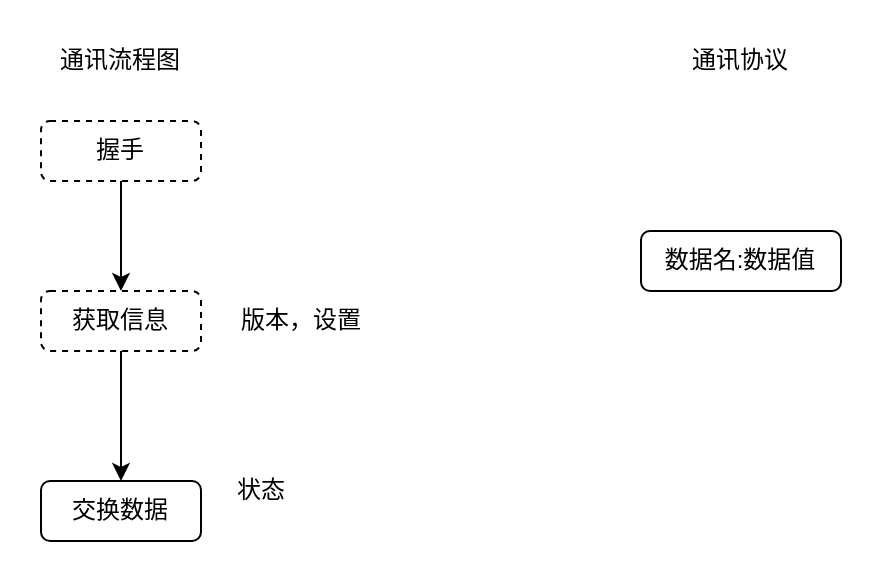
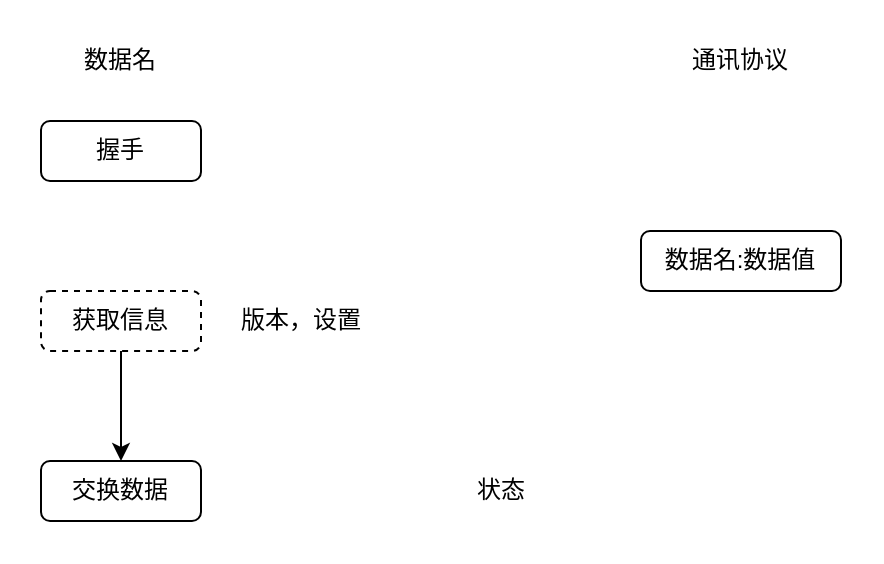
node "通讯流程图": label "通讯流程图" -> "数据名"
node "握手": style dashed -> solid
edge "握手" -> "获取信息": removed
node "状态": moved (261, 491) -> (501, 491)
node "交换数据": moved (121, 511) -> (121, 491)
